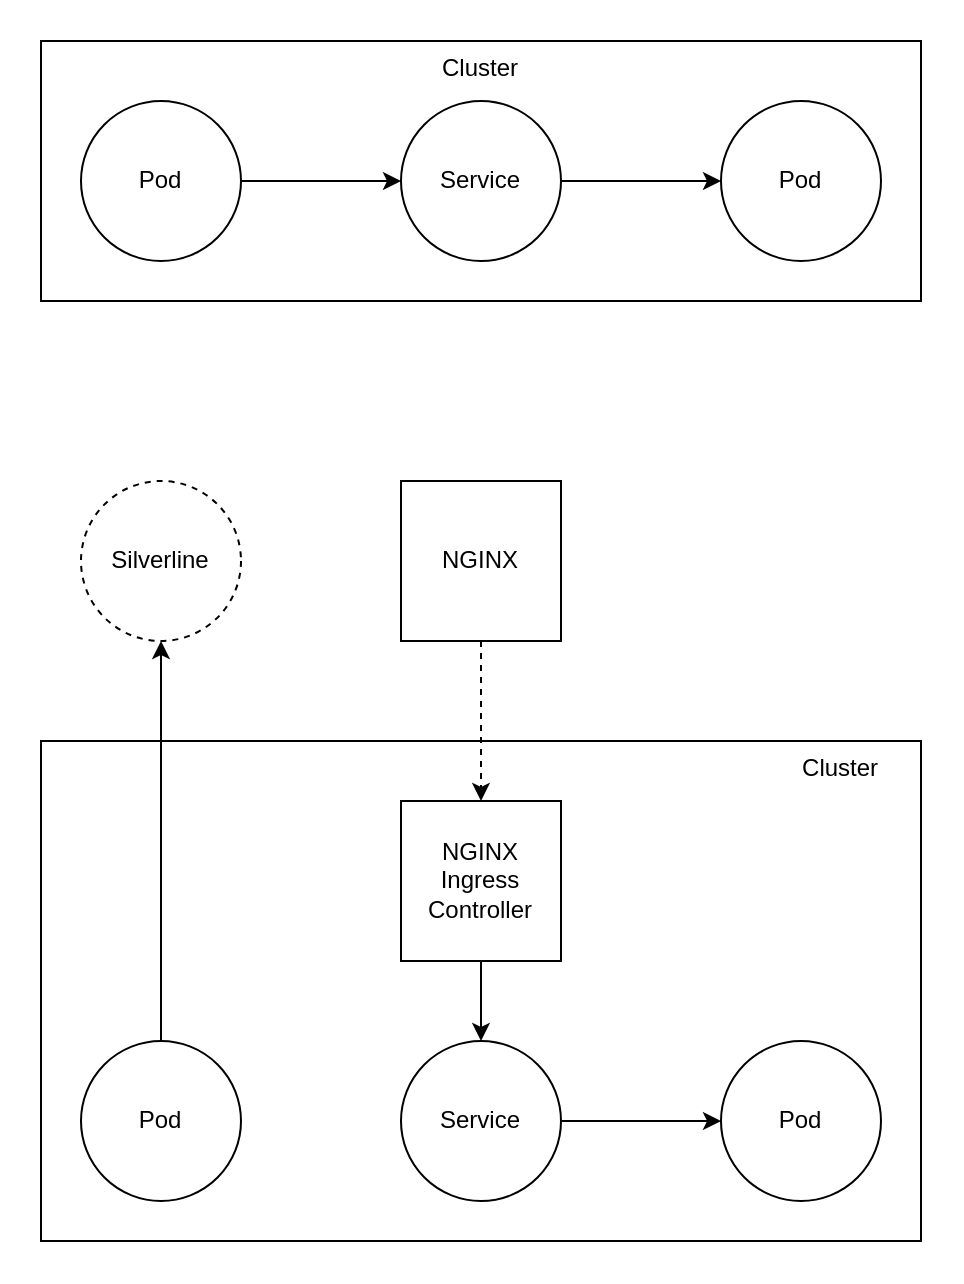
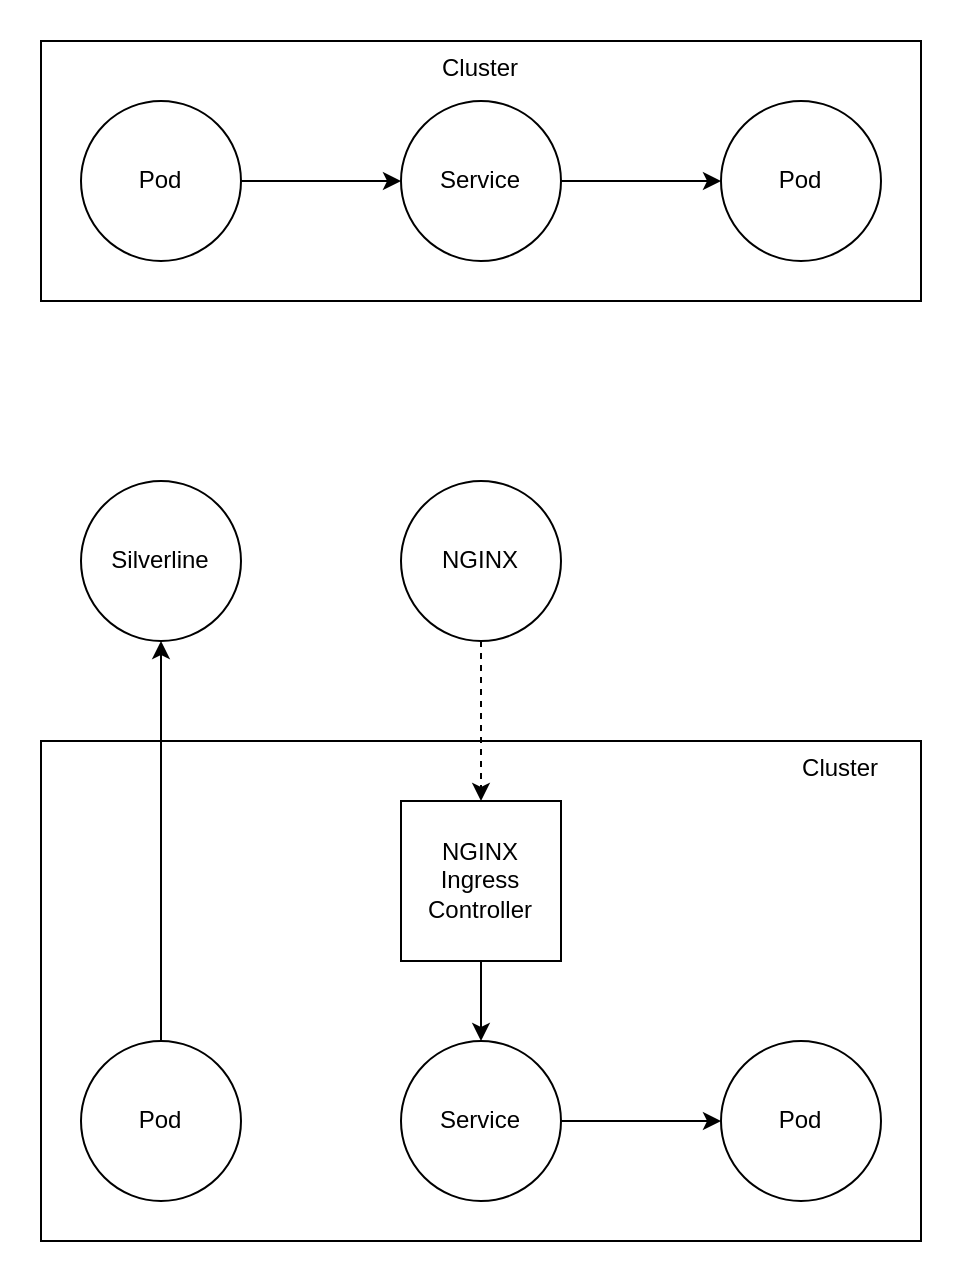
node "Silverline": style dashed -> solid
node "NGINX": shape rectangle -> ellipse
